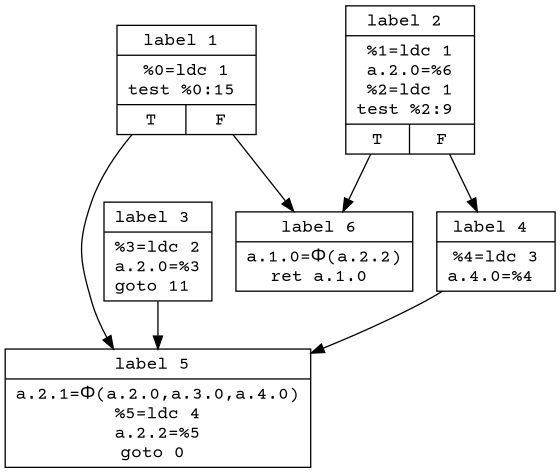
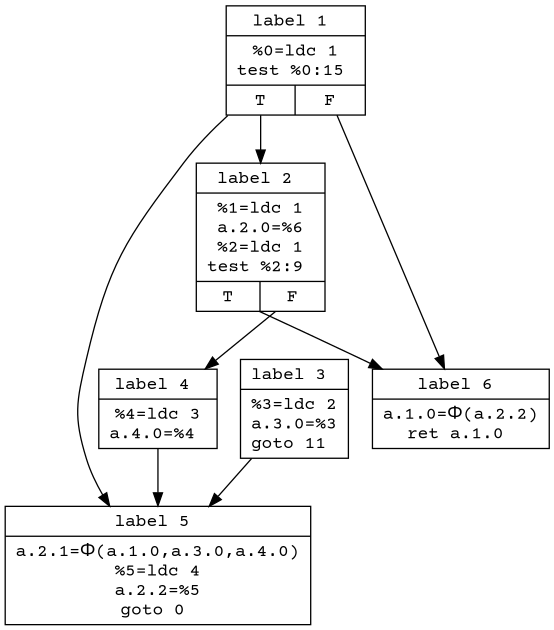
edge "label 1" -> "label 2": added
node "label 3": text "a.2.0=%3" -> "a.3.0=%3"
node "label 5": text "a.2.1=Φ(a.2.0,a.3.0,a.4.0)" -> "a.2.1=Φ(a.1.0,a.3.0,a.4.0)"
